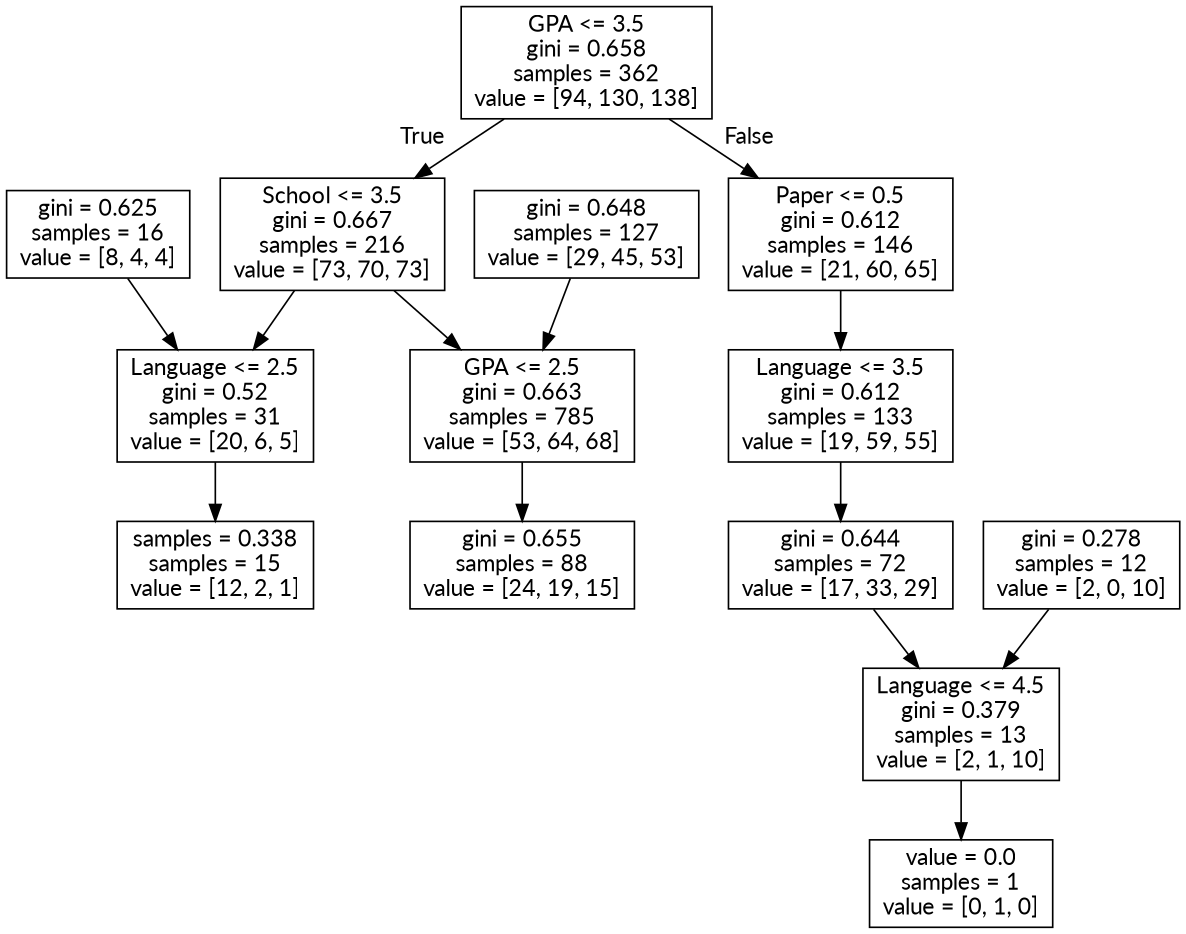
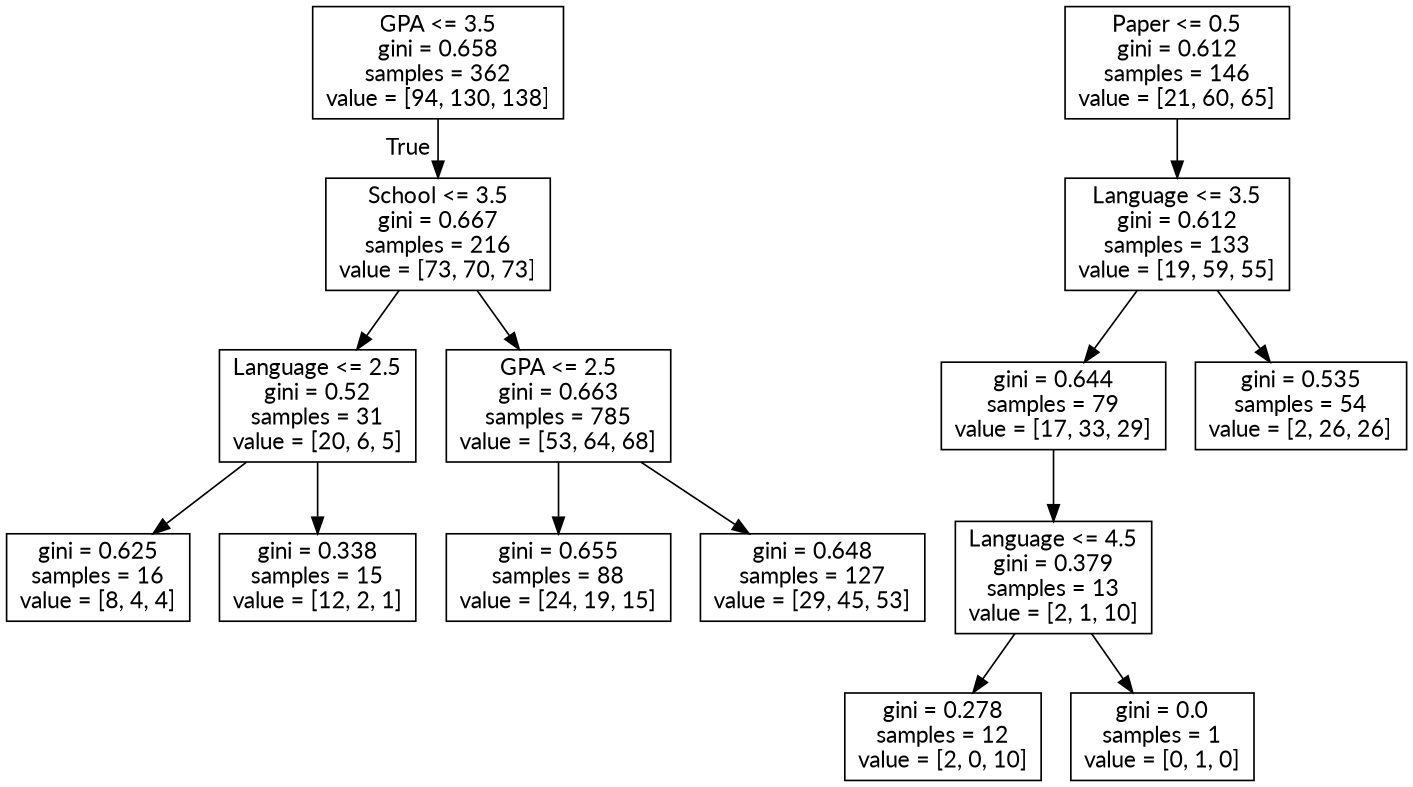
edge "GPA <= 3.5 gini = 0.658 samples = 362 value = [94, 130, 138]" -> "Paper <= 0.5 gini = 0.612 samples = 146 value = [21, 60, 65]": removed
edge "gini = 0.648 samples = 127 value = [29, 45, 53]" -> "GPA <= 2.5 gini = 0.663 samples = 785 value = [53, 64, 68]": reversed
edge "gini = 0.625 samples = 16 value = [8, 4, 4]" -> "Language <= 2.5 gini = 0.52 samples = 31 value = [20, 6, 5]": reversed
node "gini = 0.535 samples = 54 value = [2, 26, 26]": added
node "samples = 0.338 samples = 15 value = [12, 2, 1]": label "samples = 0.338 samples = 15 value = [12, 2, 1]" -> "gini = 0.338 samples = 15 value = [12, 2, 1]"
node "gini = 0.644 samples = 72 value = [17, 33, 29]": label "gini = 0.644 samples = 72 value = [17, 33, 29]" -> "gini = 0.644 samples = 79 value = [17, 33, 29]"
edge "gini = 0.278 samples = 12 value = [2, 0, 10]" -> "Language <= 4.5 gini = 0.379 samples = 13 value = [2, 1, 10]": reversed
node "value = 0.0 samples = 1 value = [0, 1, 0]": label "value = 0.0 samples = 1 value = [0, 1, 0]" -> "gini = 0.0 samples = 1 value = [0, 1, 0]"
